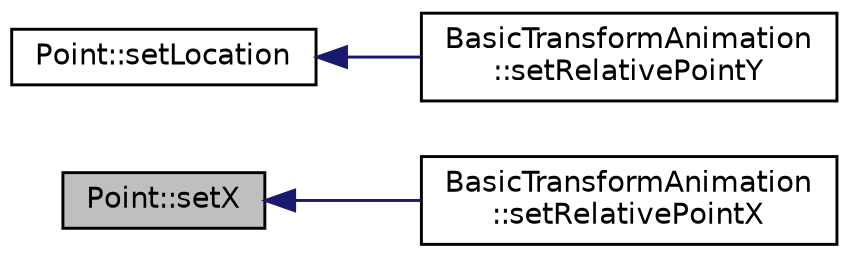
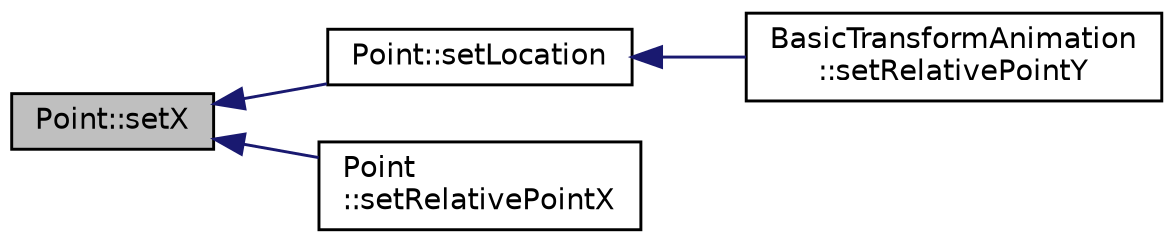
edge "Point::setLocation" -> "Point::setX": added
node "BasicTransformAnimation ::setRelativePointX": label "BasicTransformAnimation ::setRelativePointX" -> "Point ::setRelativePointX"
